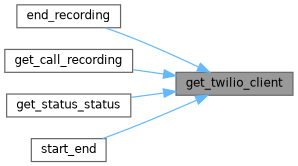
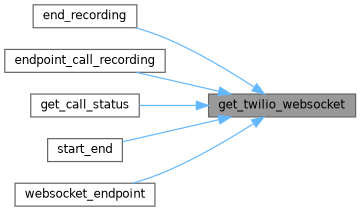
node "get_call_recording": label "get_call_recording" -> "endpoint_call_recording"
node "get_twilio_client": label "get_twilio_client" -> "get_twilio_websocket"
node "get_status_status": label "get_status_status" -> "get_call_status"
node "websocket_endpoint": added
